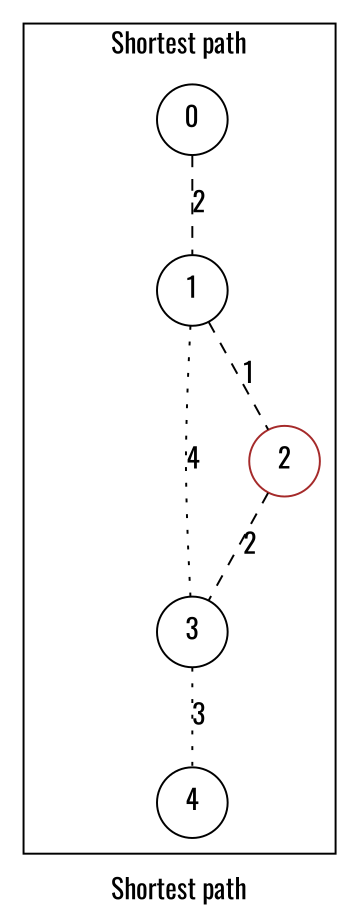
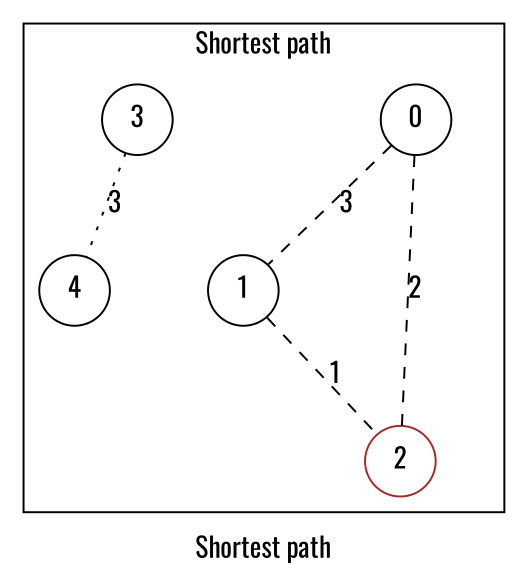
edge "0" -- "1": label "2" -> "3"
edge "1" -- "3": removed, label "4"
edge "2" -- "3": now "2" -- "0"
